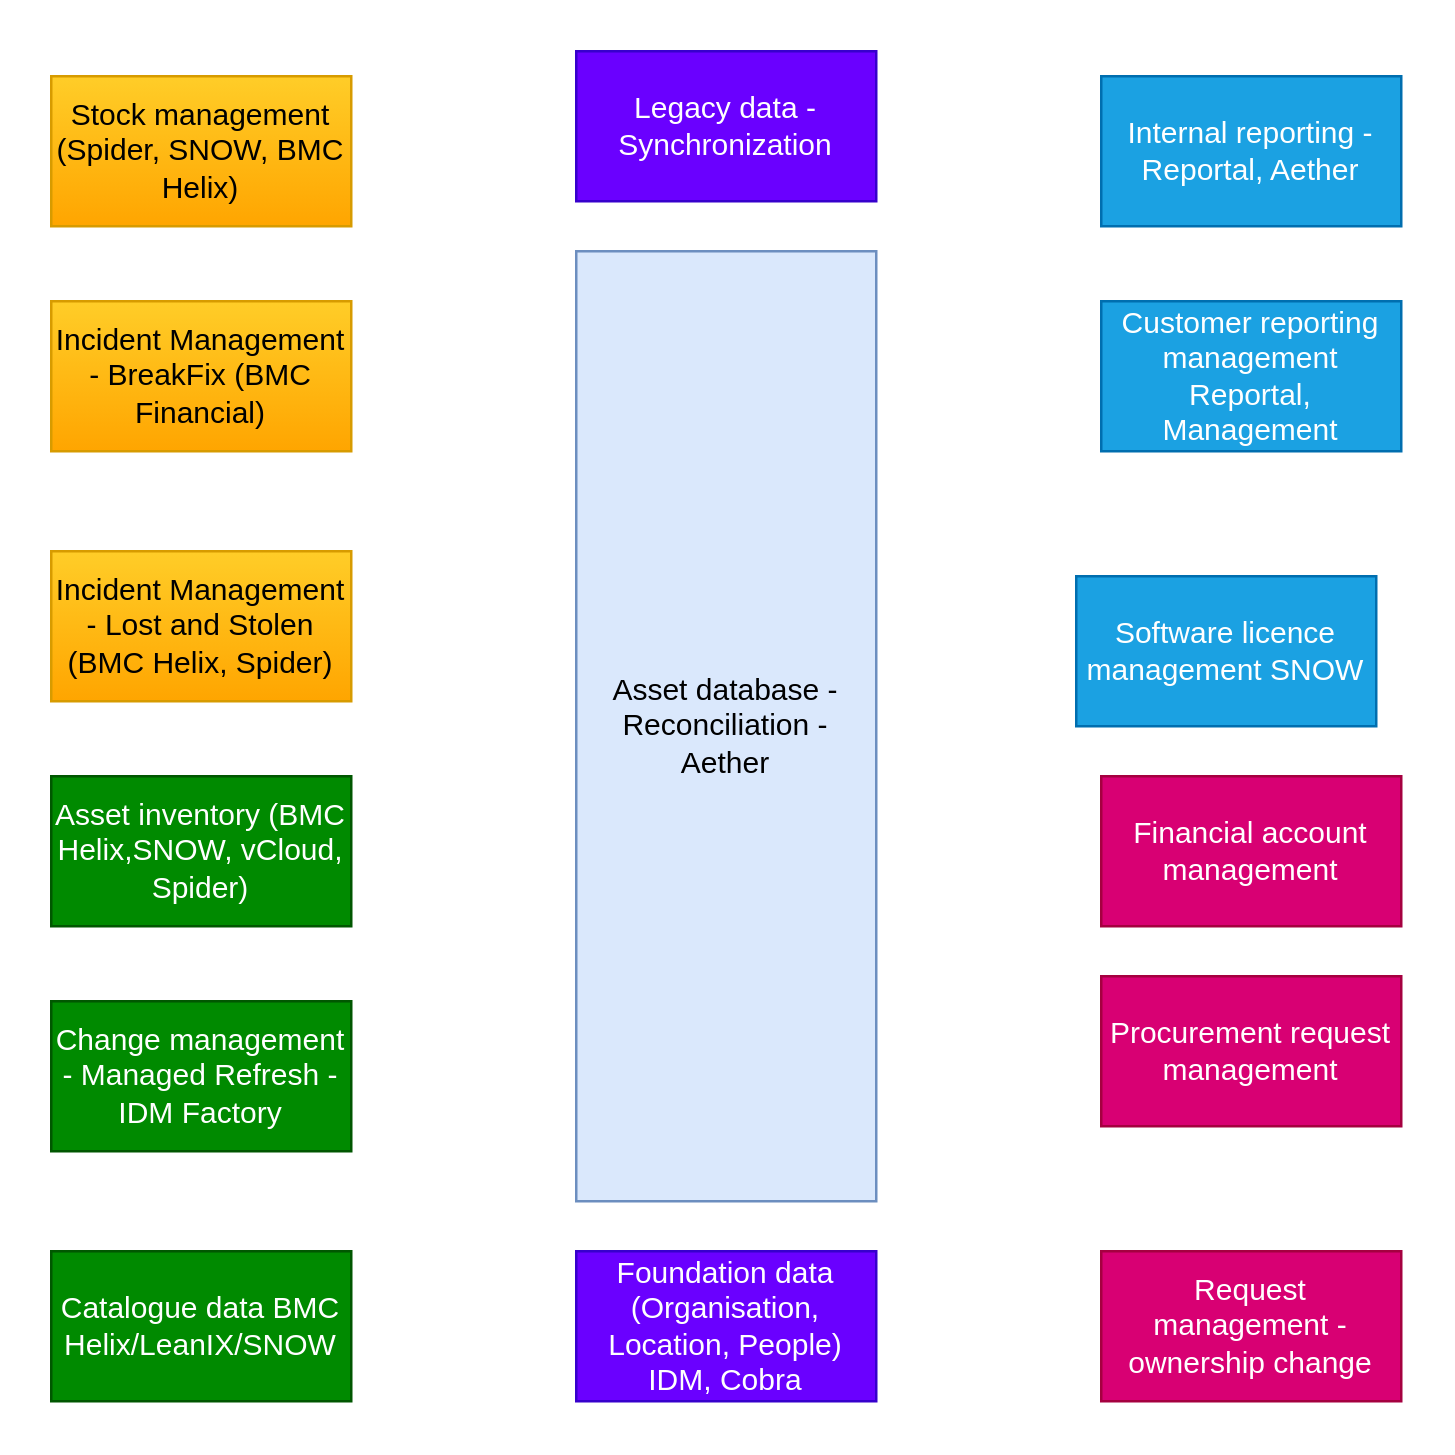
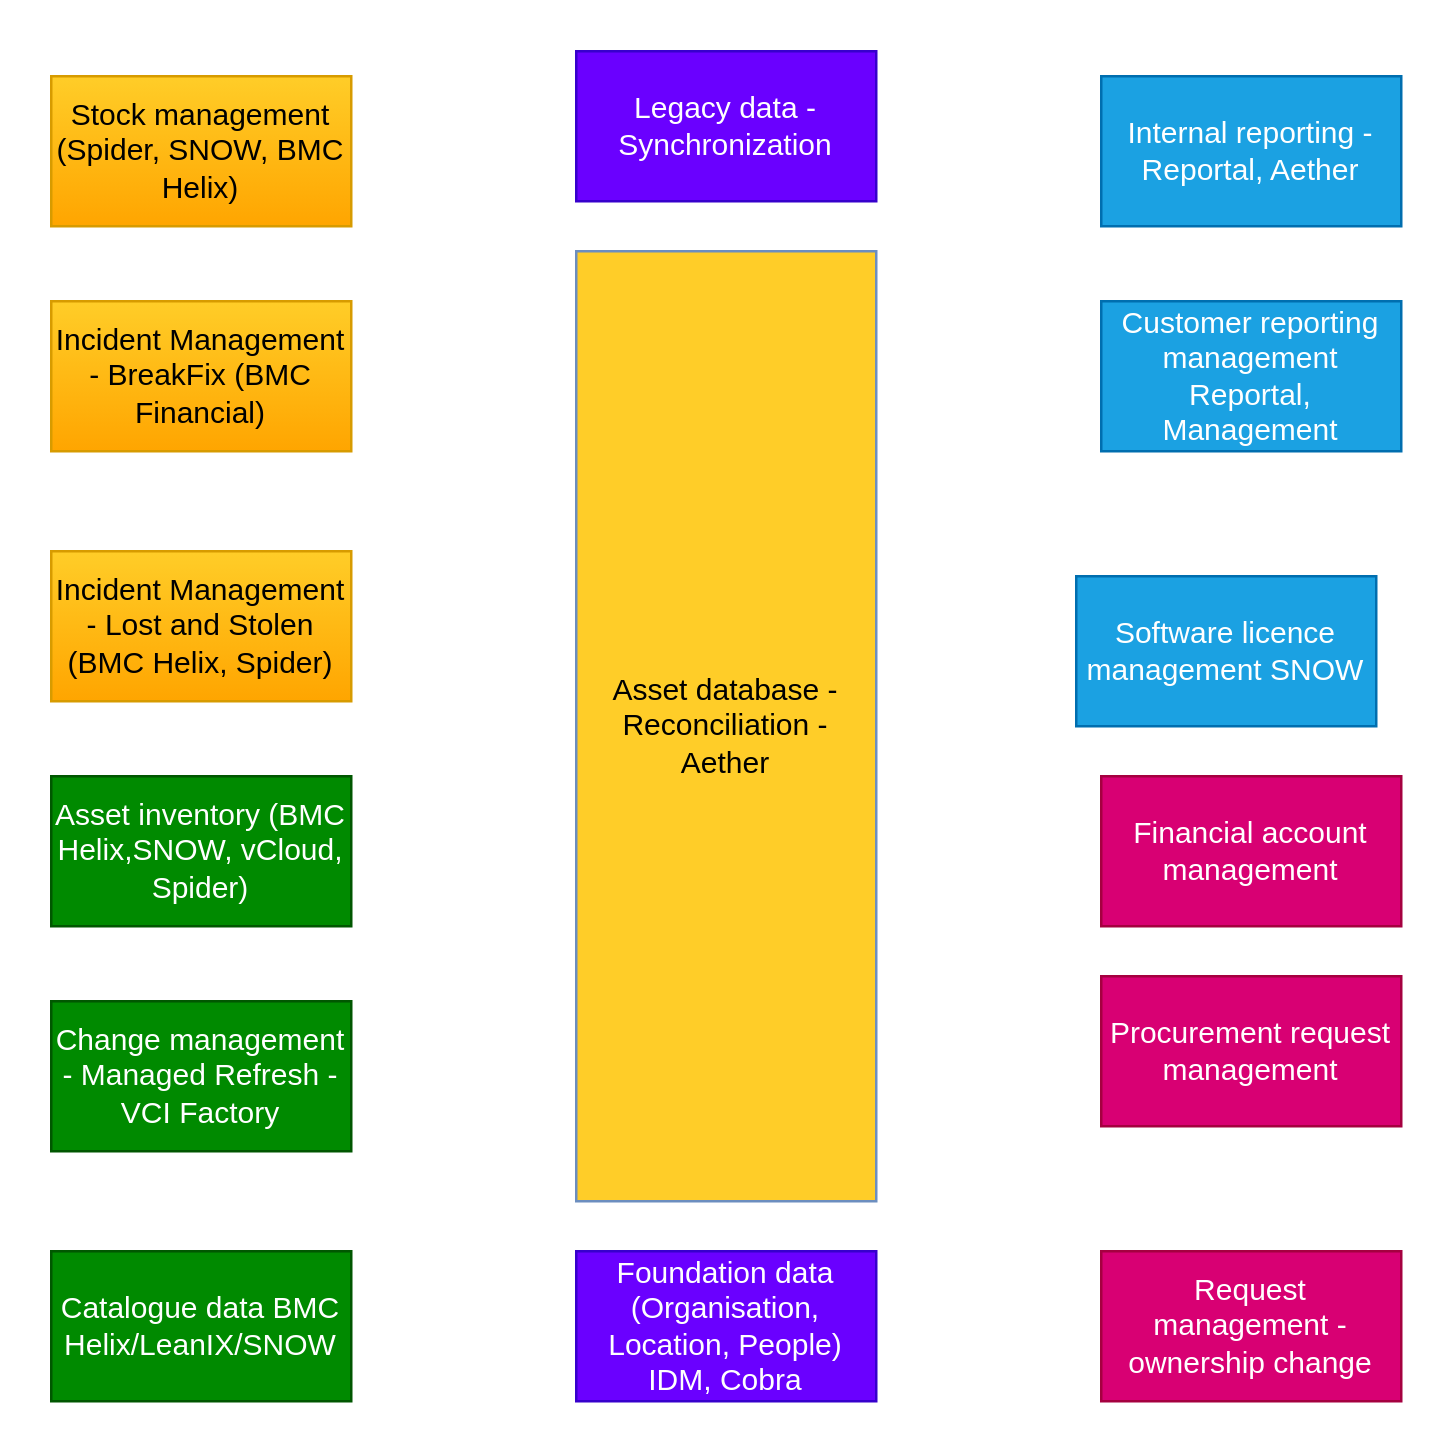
node "Asset database - Reconciliation - Aether": fillcolor #dae8fc -> #ffcd28
node "Change management - Managed Refresh - IDM Factory": label "Change management - Managed Refresh - IDM Factory" -> "Change management - Managed Refresh - VCI Factory"
